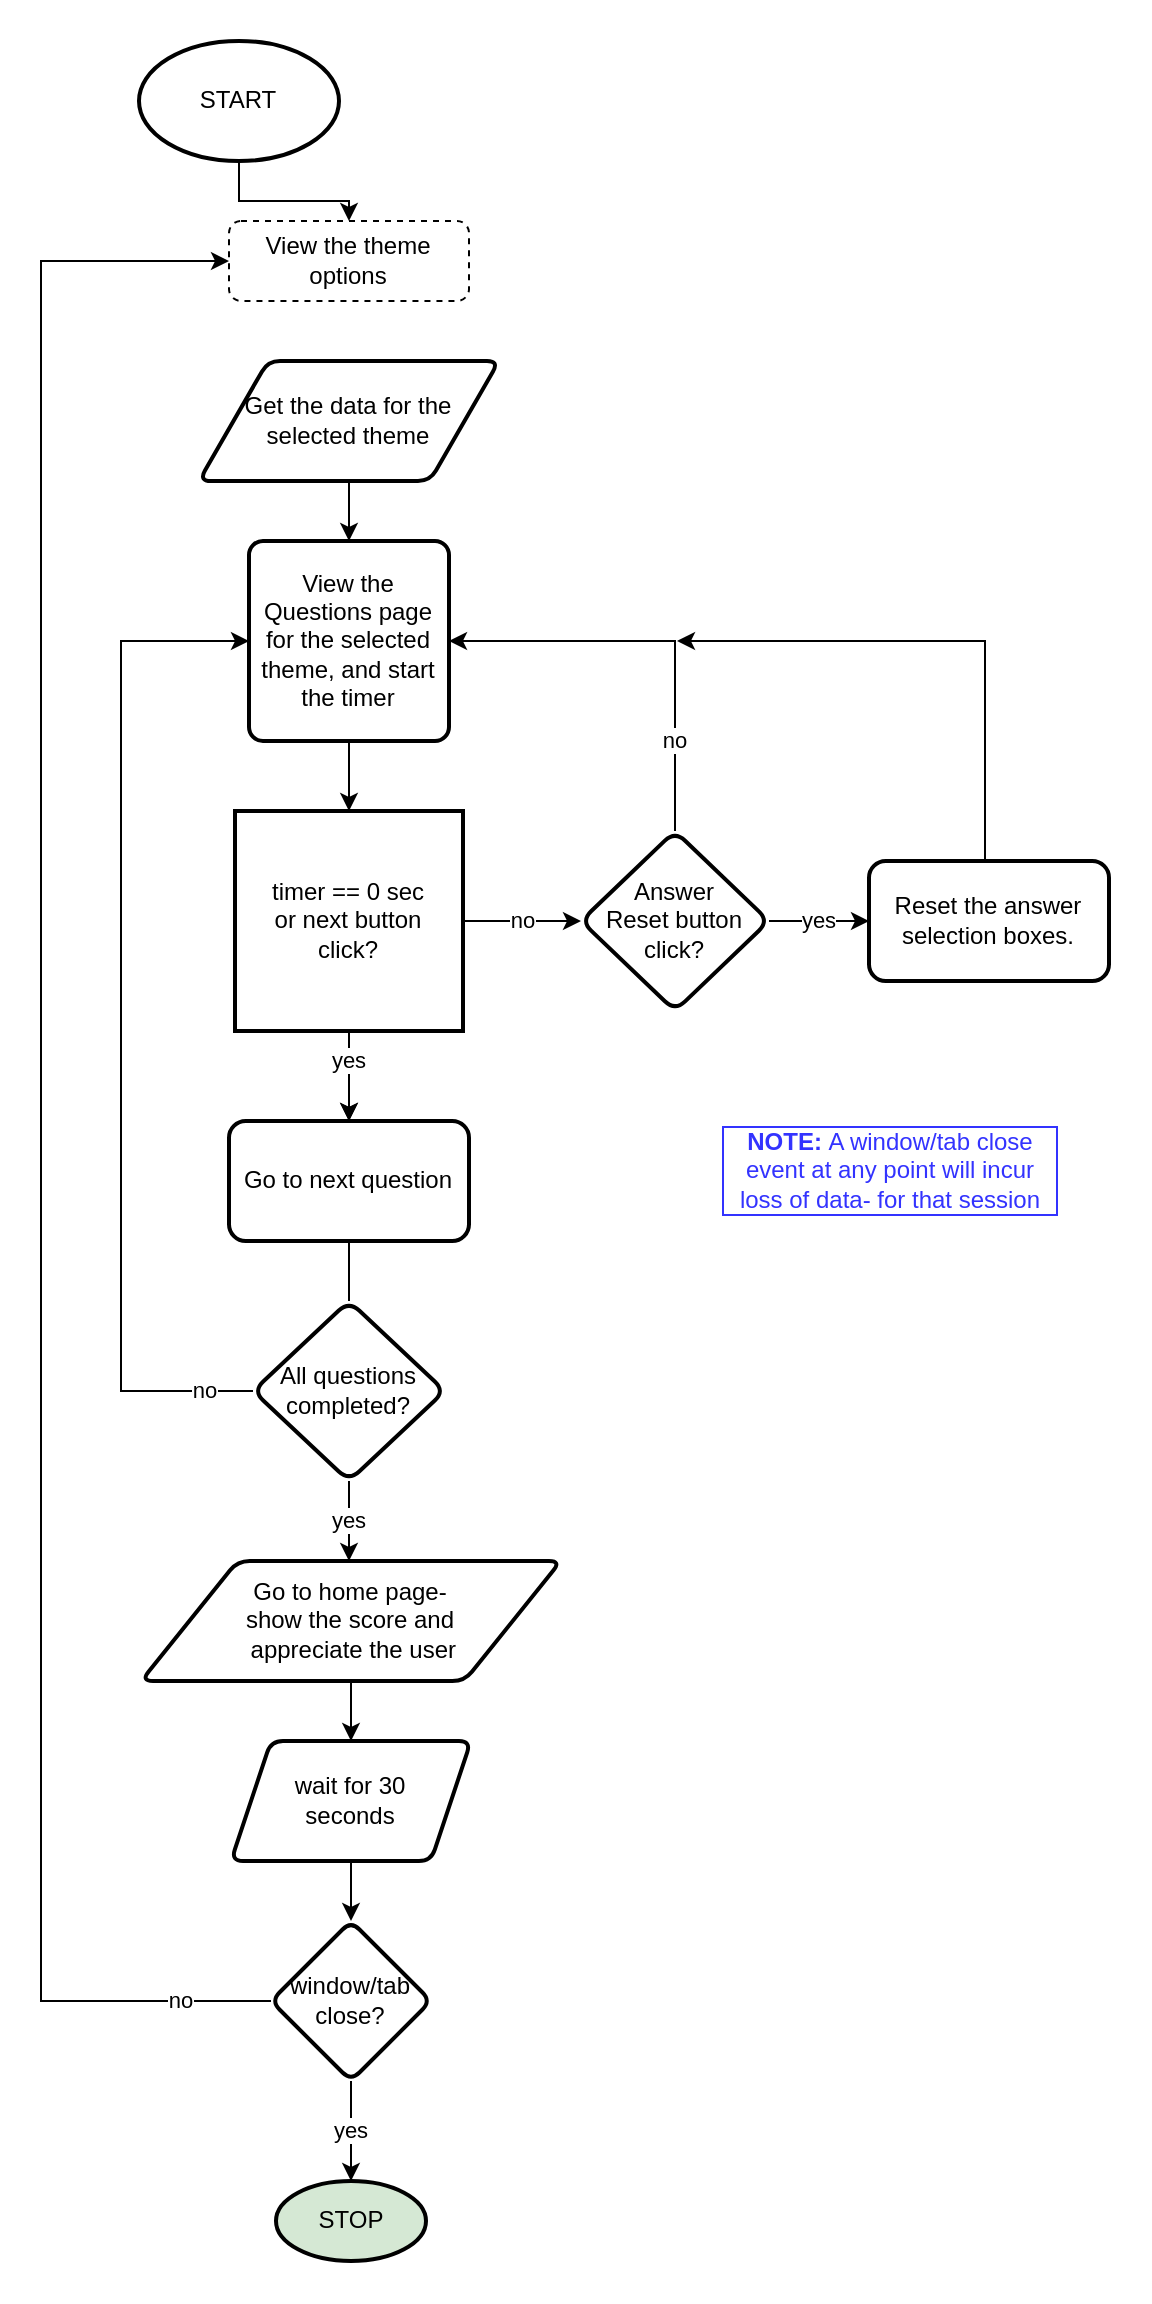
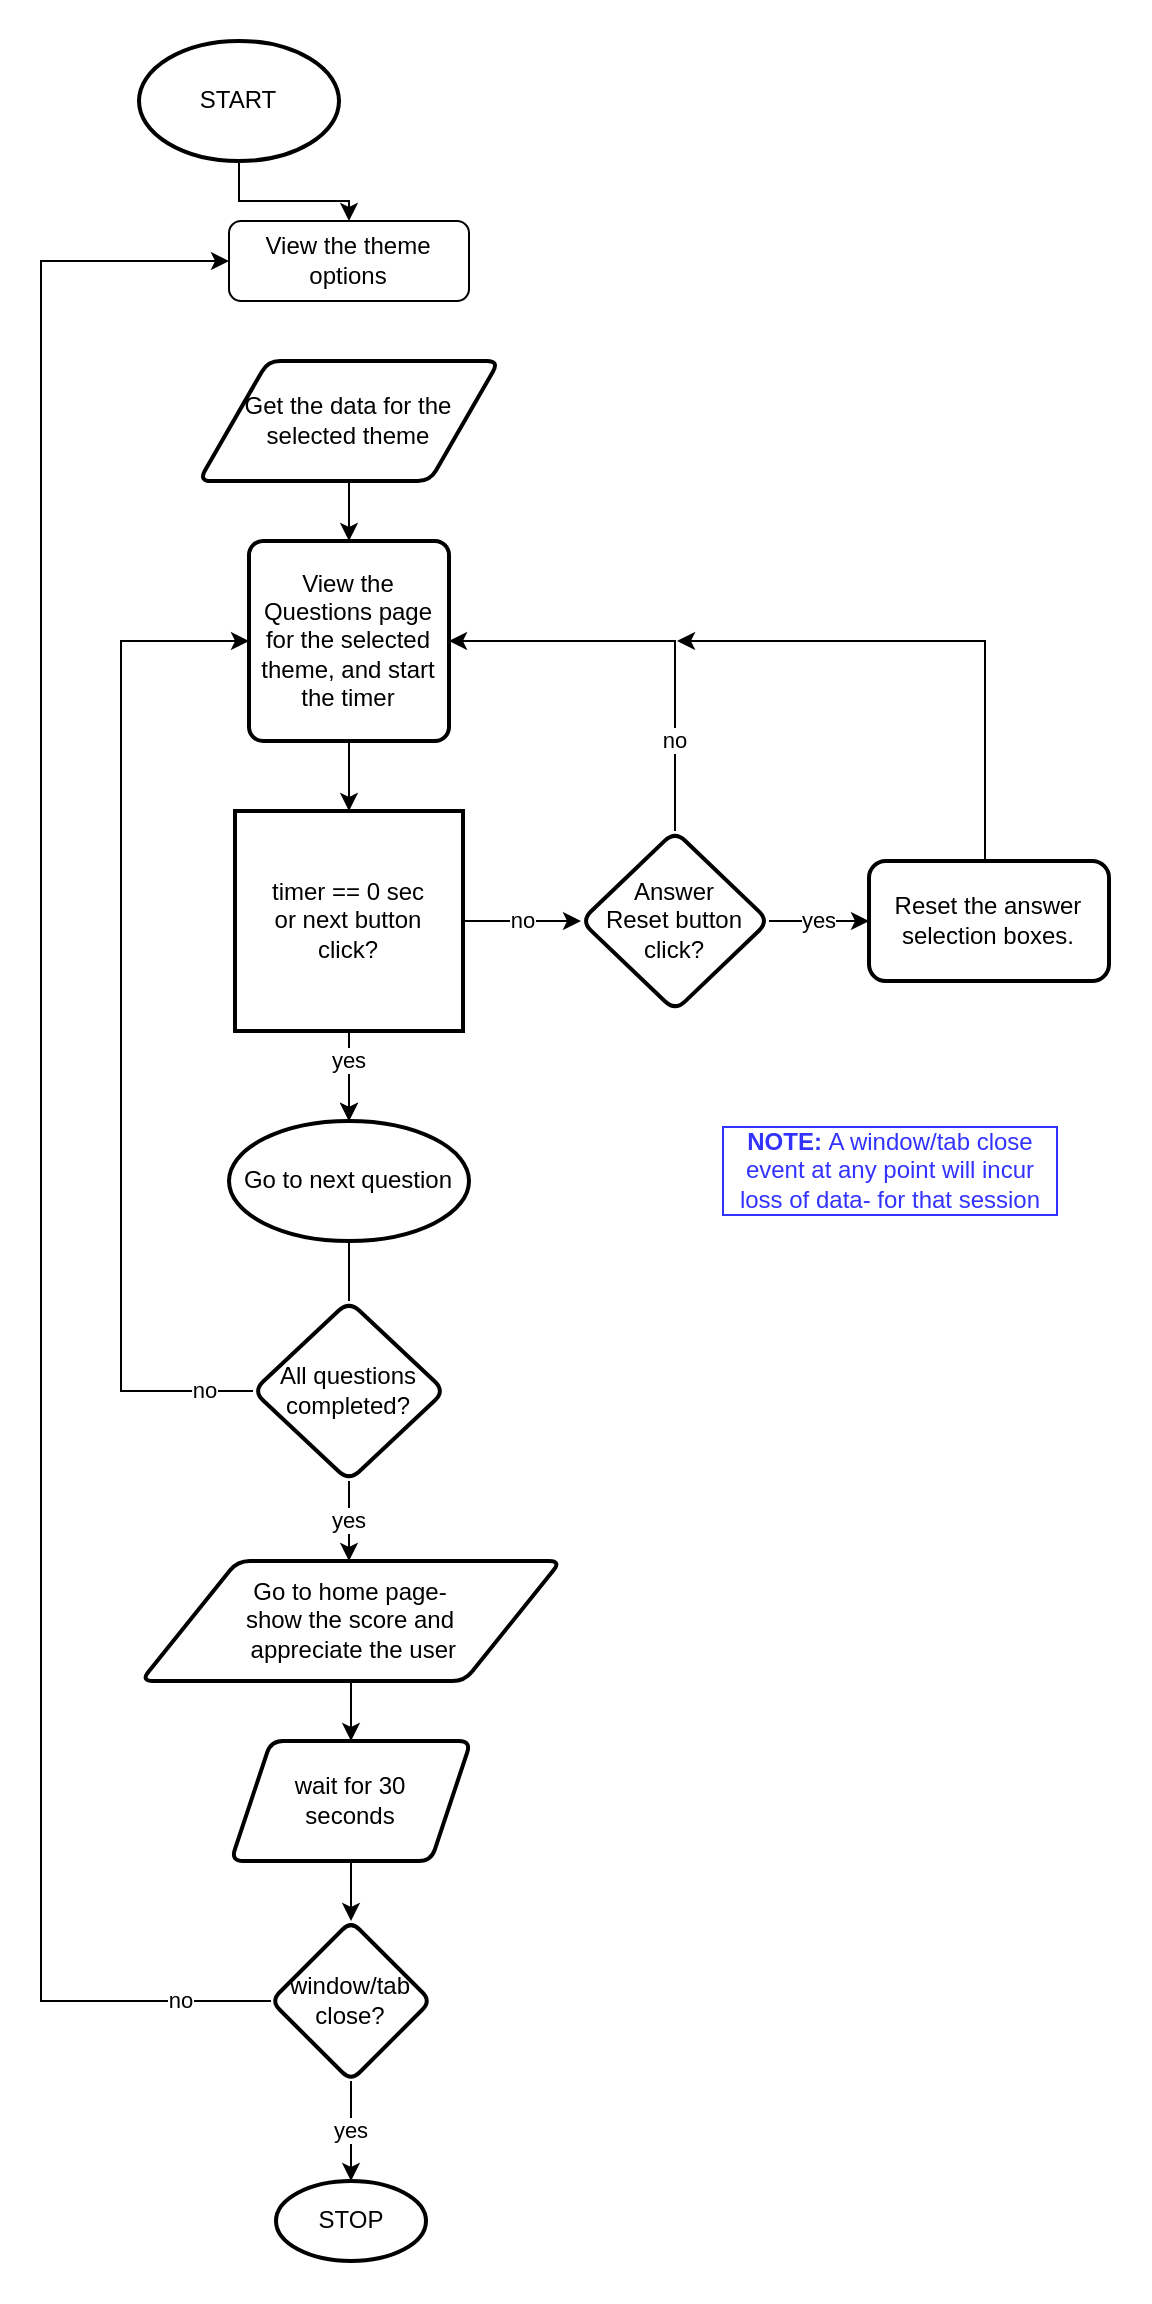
node "View the theme options": style dashed -> solid
node "Go to next question": shape rounded rectangle -> ellipse
node "STOP": fillcolor #d5e8d4 -> #ffffff
